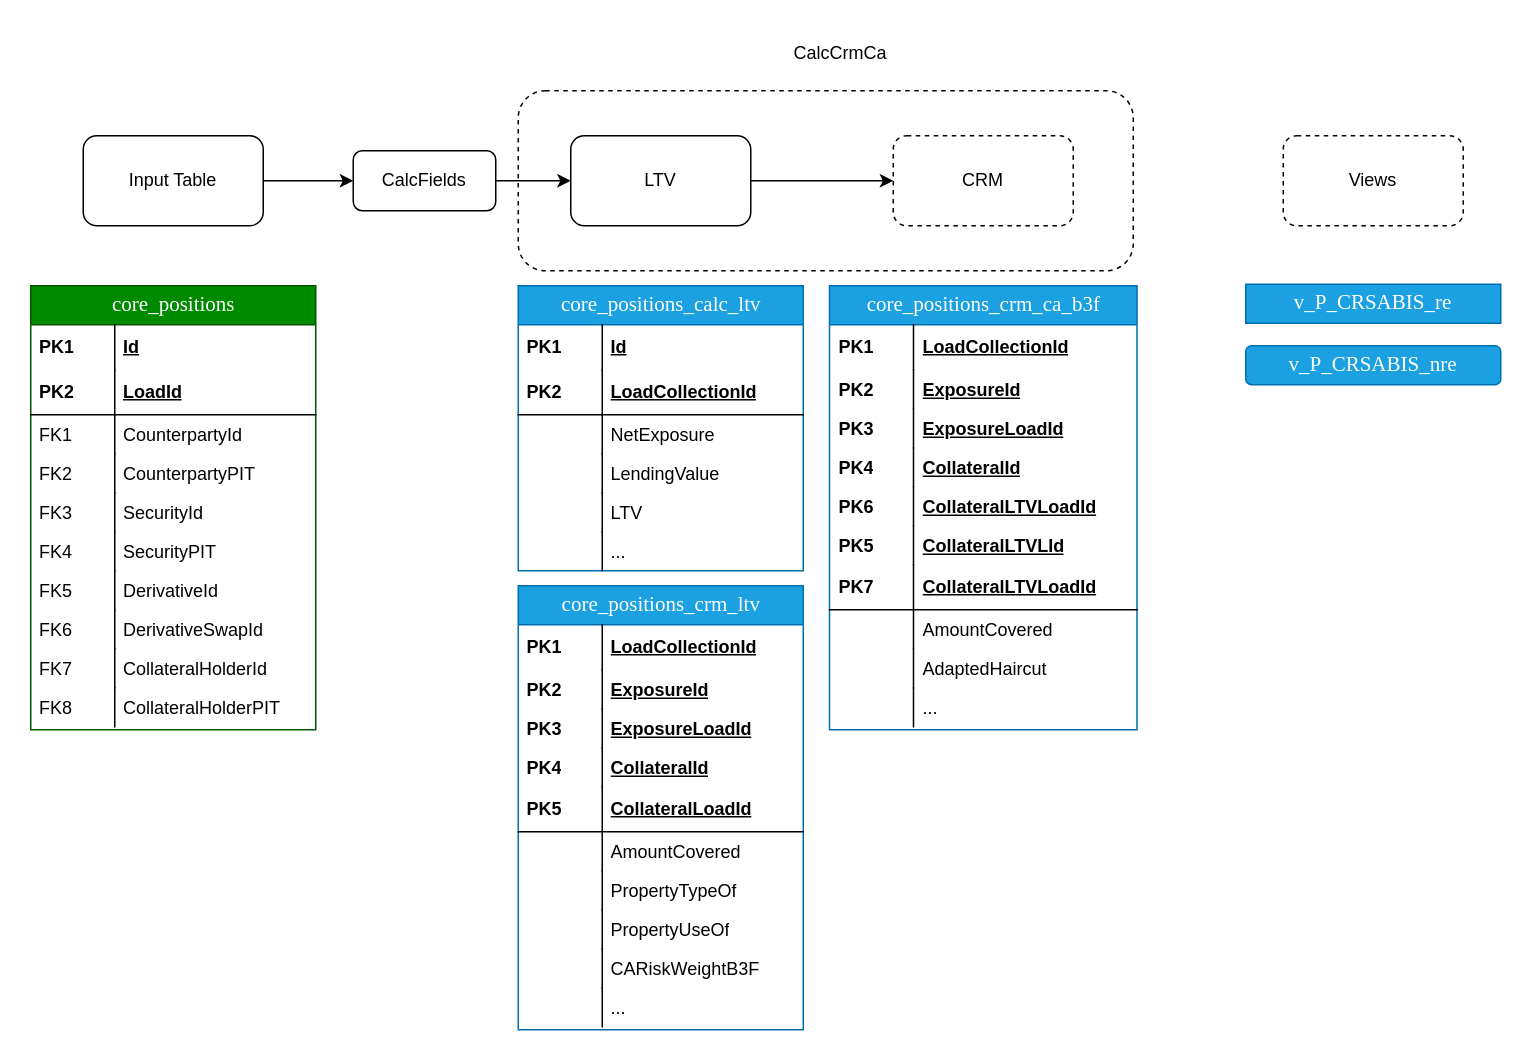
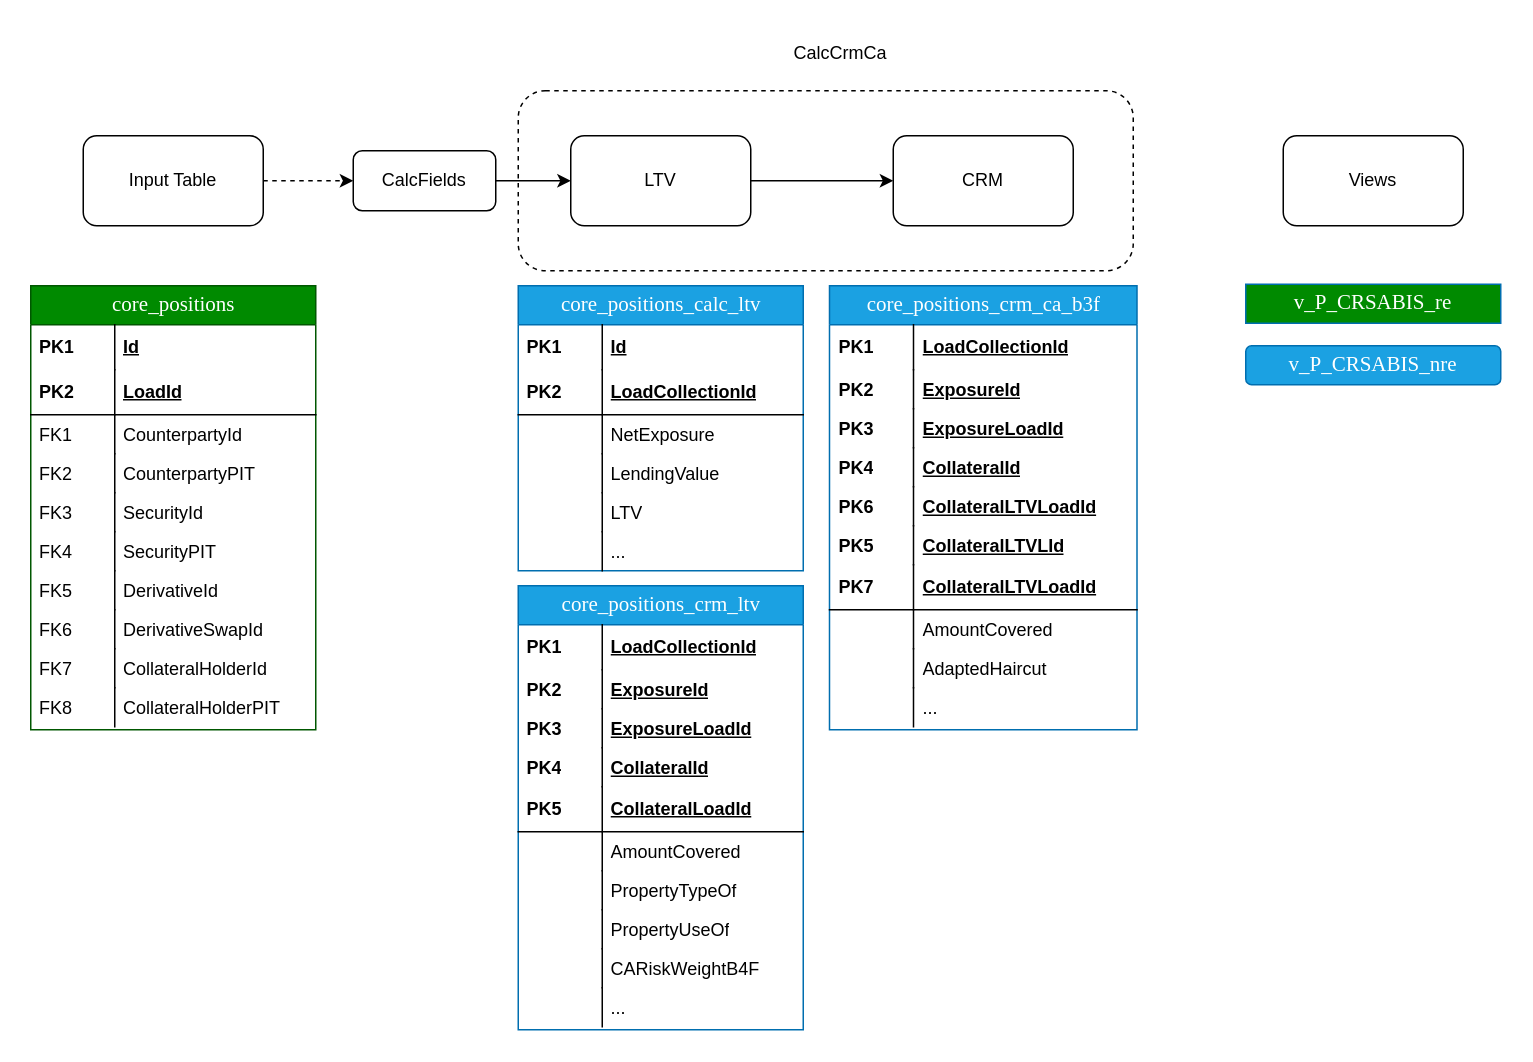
edge "Input Table" -> "CalcFields": style solid -> dashed
node "CRM": style dashed -> solid
node "Views": style dashed -> solid
node "v_P_CRSABIS_re": fillcolor #1ba1e2 -> #008a00
node "CARiskWeightB3F": label "CARiskWeightB3F" -> "CARiskWeightB4F"
